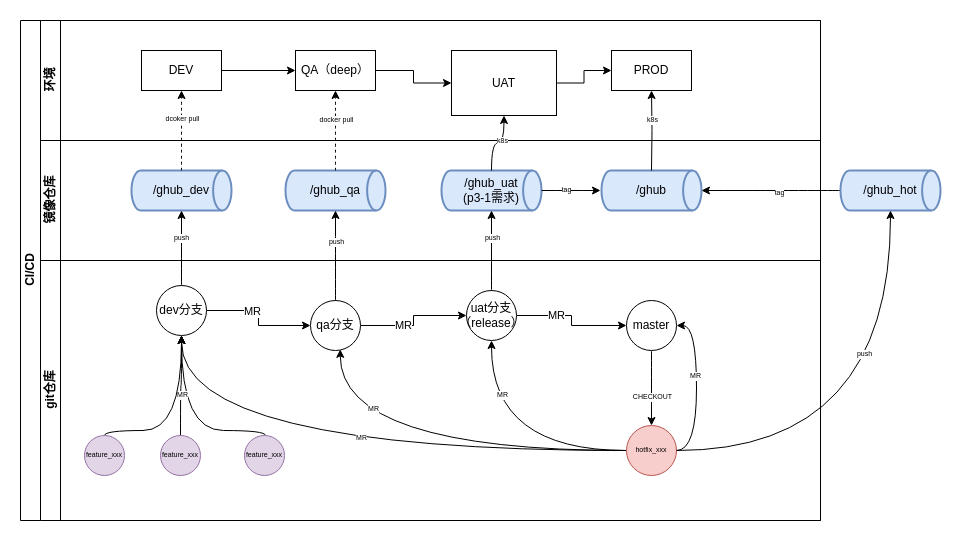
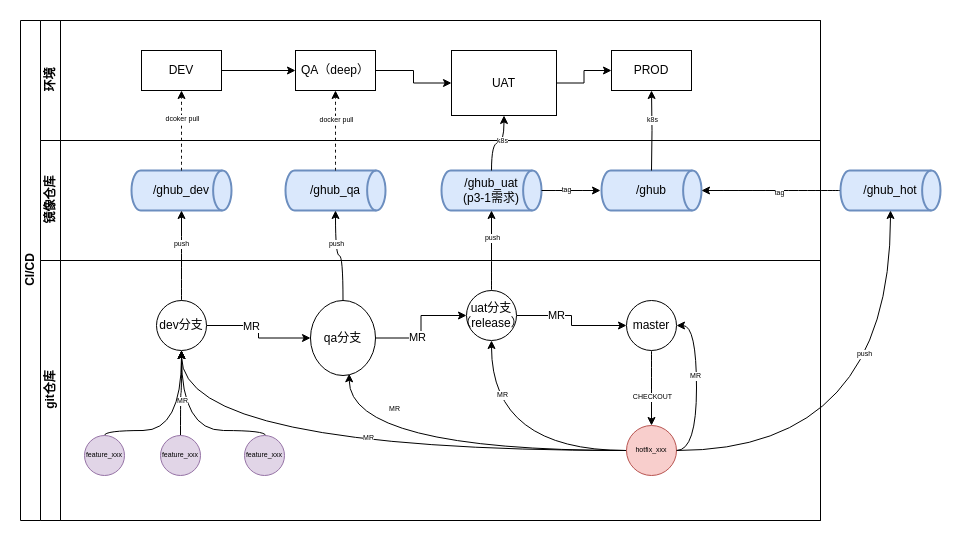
node "dev分支": moved (182, 311) -> (182, 326)
node "qa分支": size 50x50 -> 65x75
